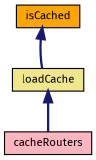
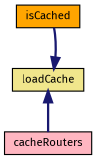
edge "loadCache" -> "isCached": reversed
